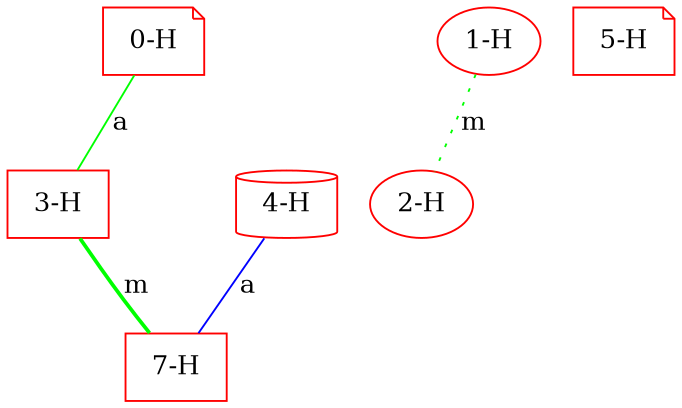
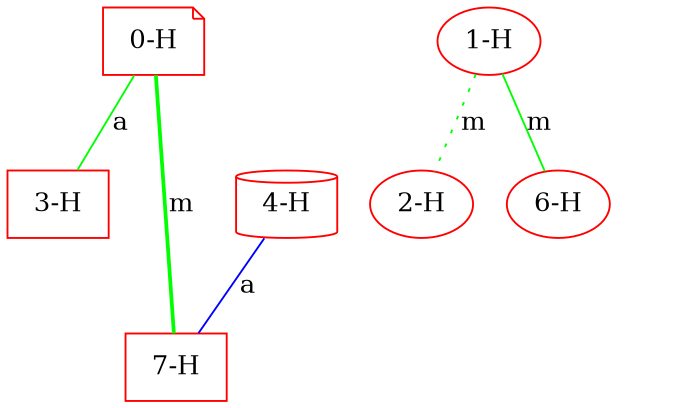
node "5-H": removed
node "6-H": added
edge "3-H" -- "7-H": now "0-H" -- "7-H"
